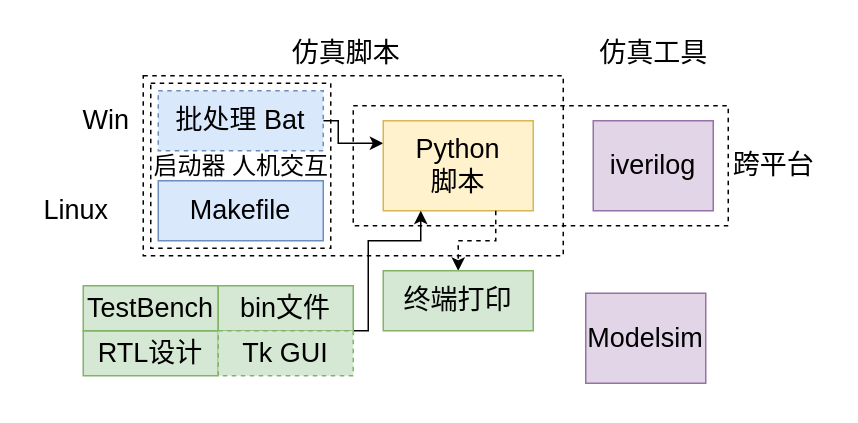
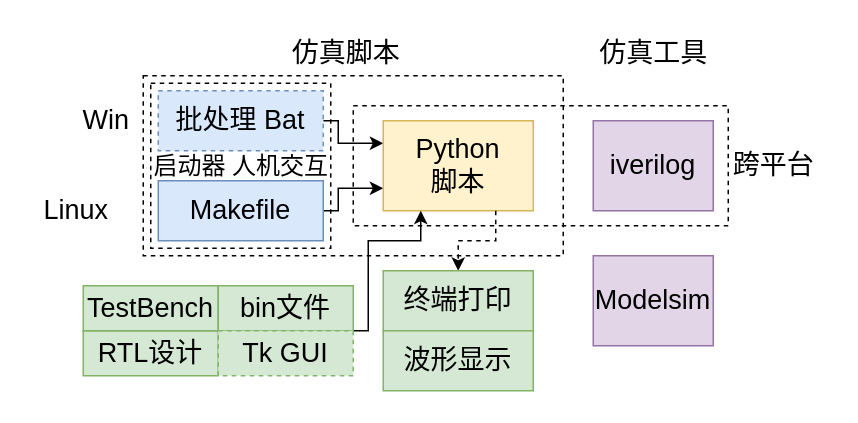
edge "Makefile" -> "Python 脚本": added
node "Modelsim": moved (646, 338) -> (653, 301)
node "波形显示": added
